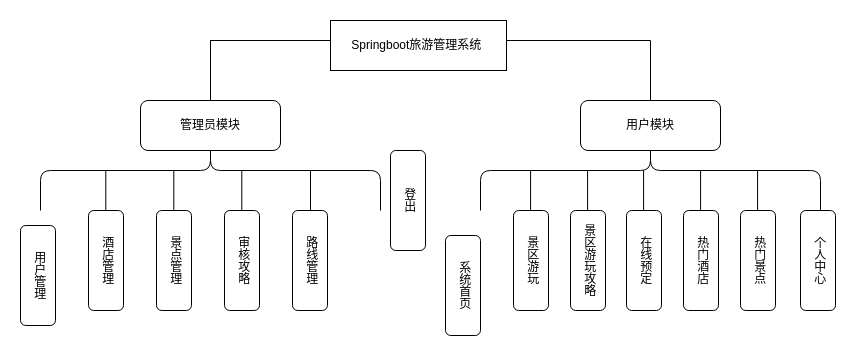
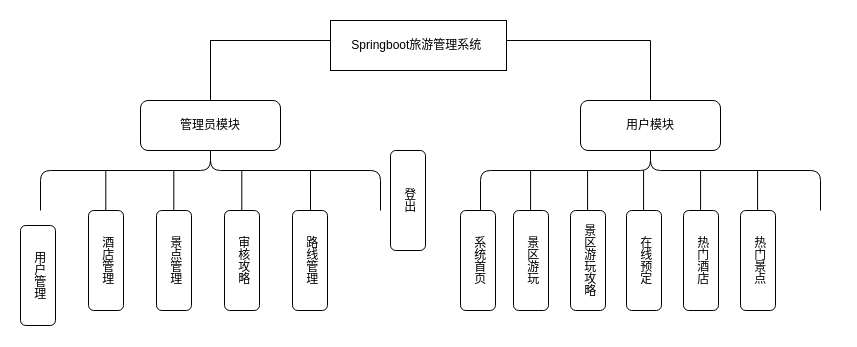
node "个人中心": removed
node "系统首页": moved (463, 286) -> (478, 261)
